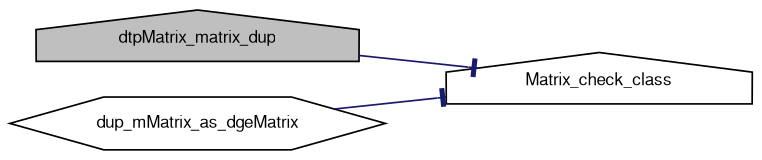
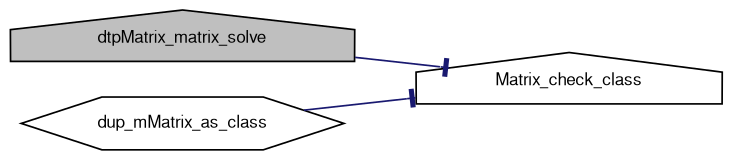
node "dtpMatrix_matrix_dup": label "dtpMatrix_matrix_dup" -> "dtpMatrix_matrix_solve"
node "dup_mMatrix_as_dgeMatrix": label "dup_mMatrix_as_dgeMatrix" -> "dup_mMatrix_as_class"
